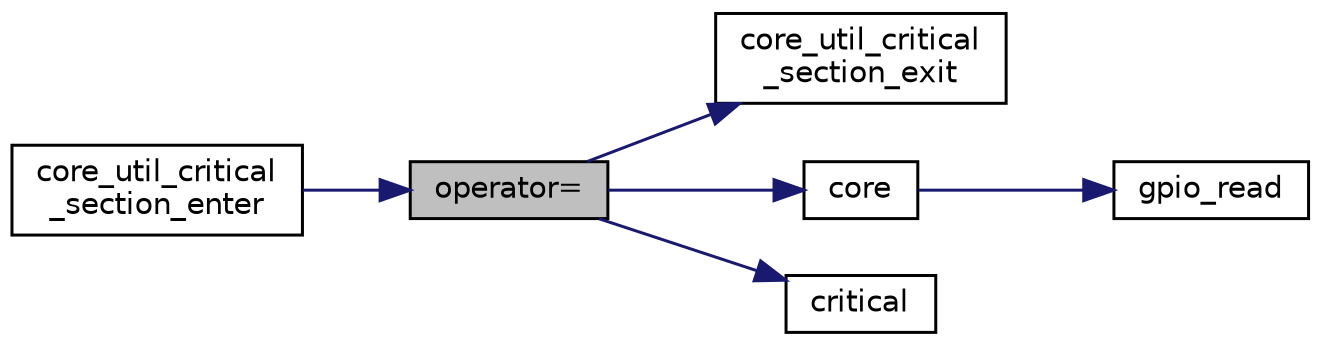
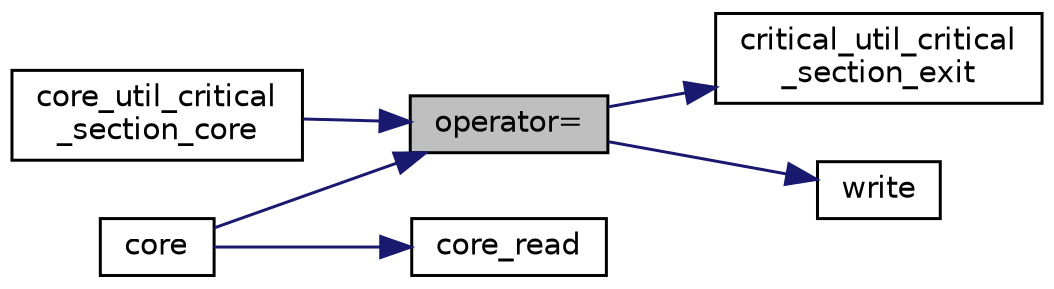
node "core_util_critical _section_exit": label "core_util_critical _section_exit" -> "critical_util_critical _section_exit"
node "core_util_critical _section_enter": label "core_util_critical _section_enter" -> "core_util_critical _section_core"
edge "operator=" -> "core": reversed
node "gpio_read": label "gpio_read" -> "core_read"
node "critical": label "critical" -> "write"
